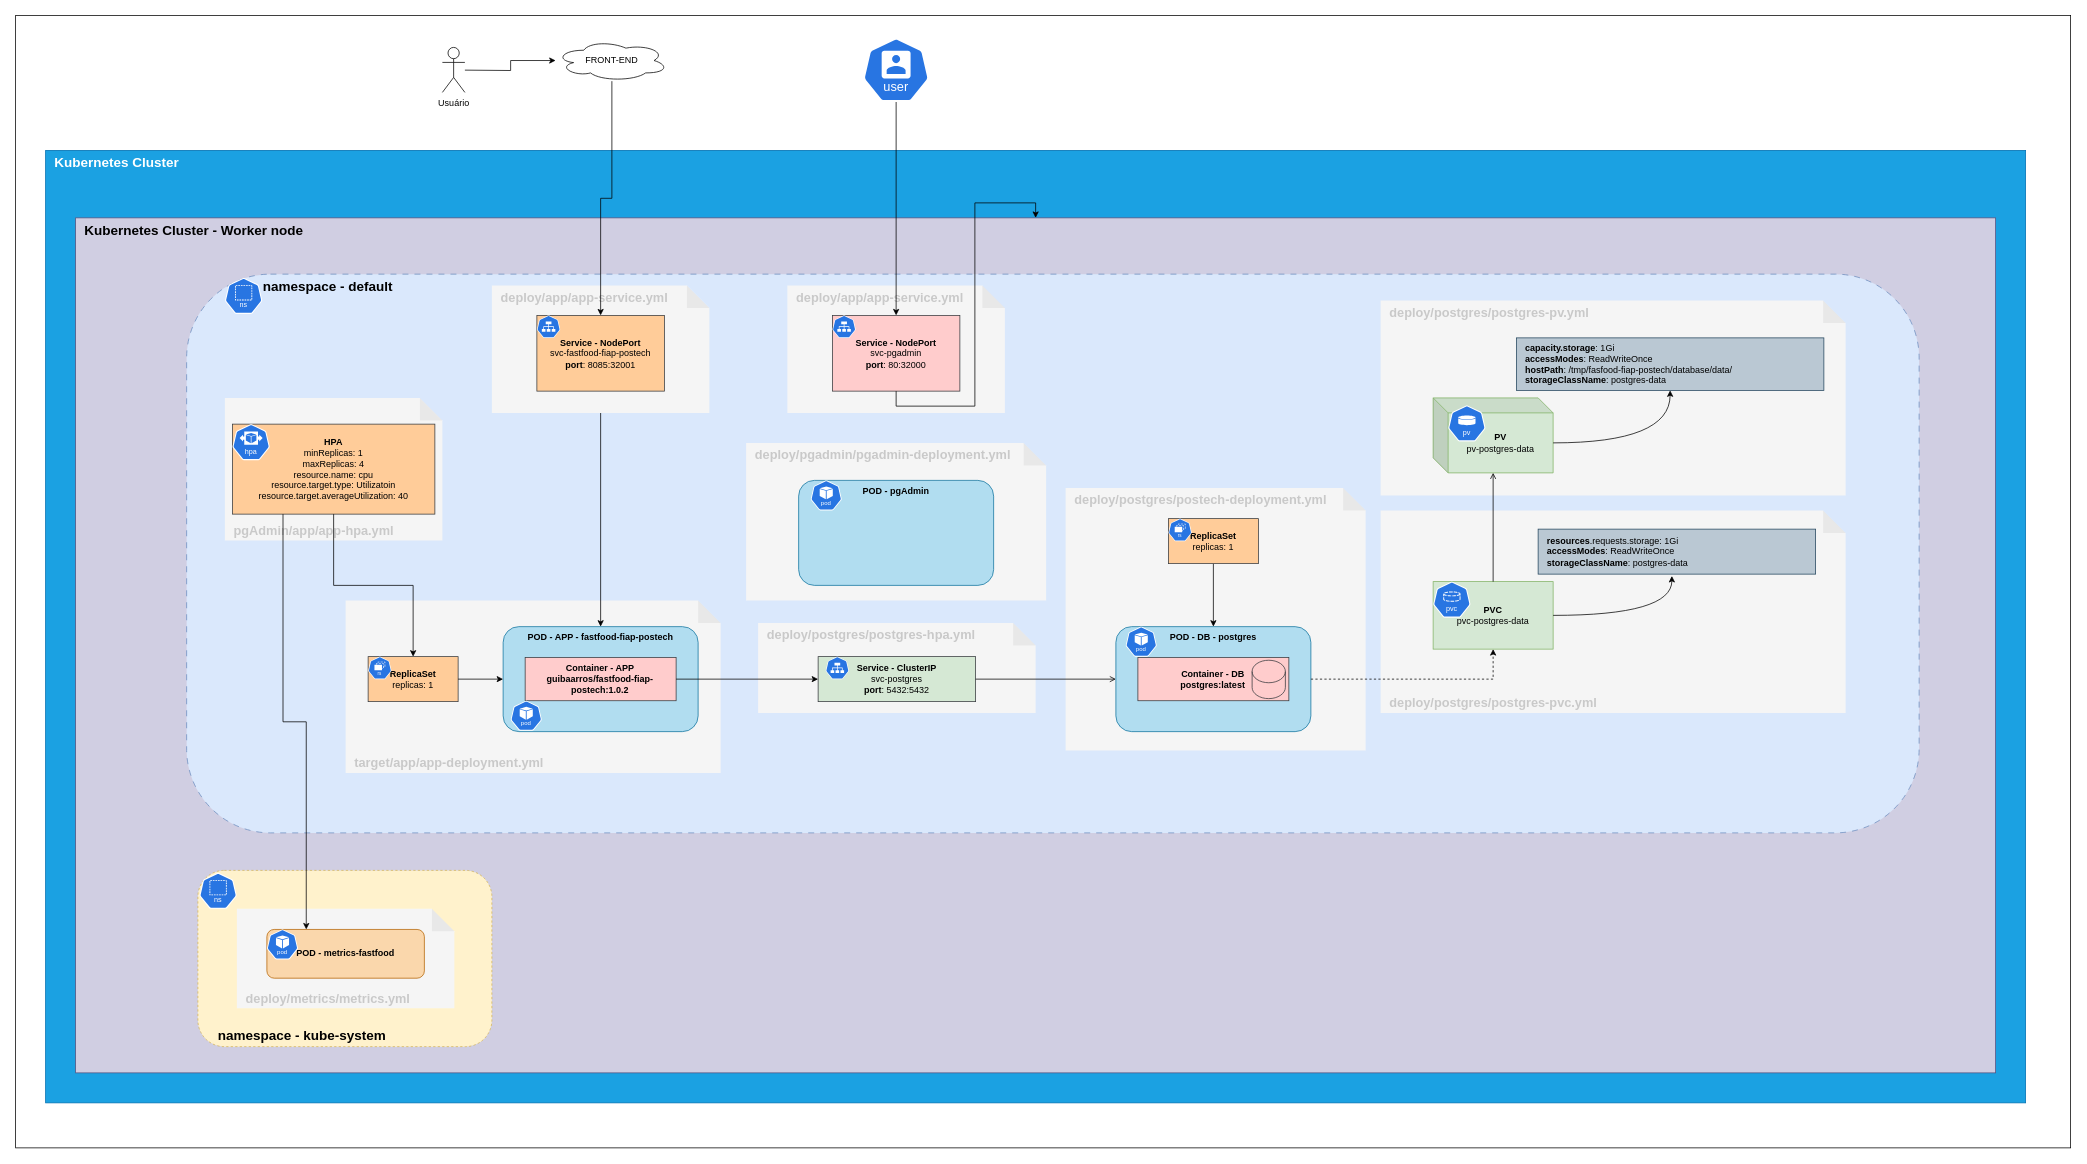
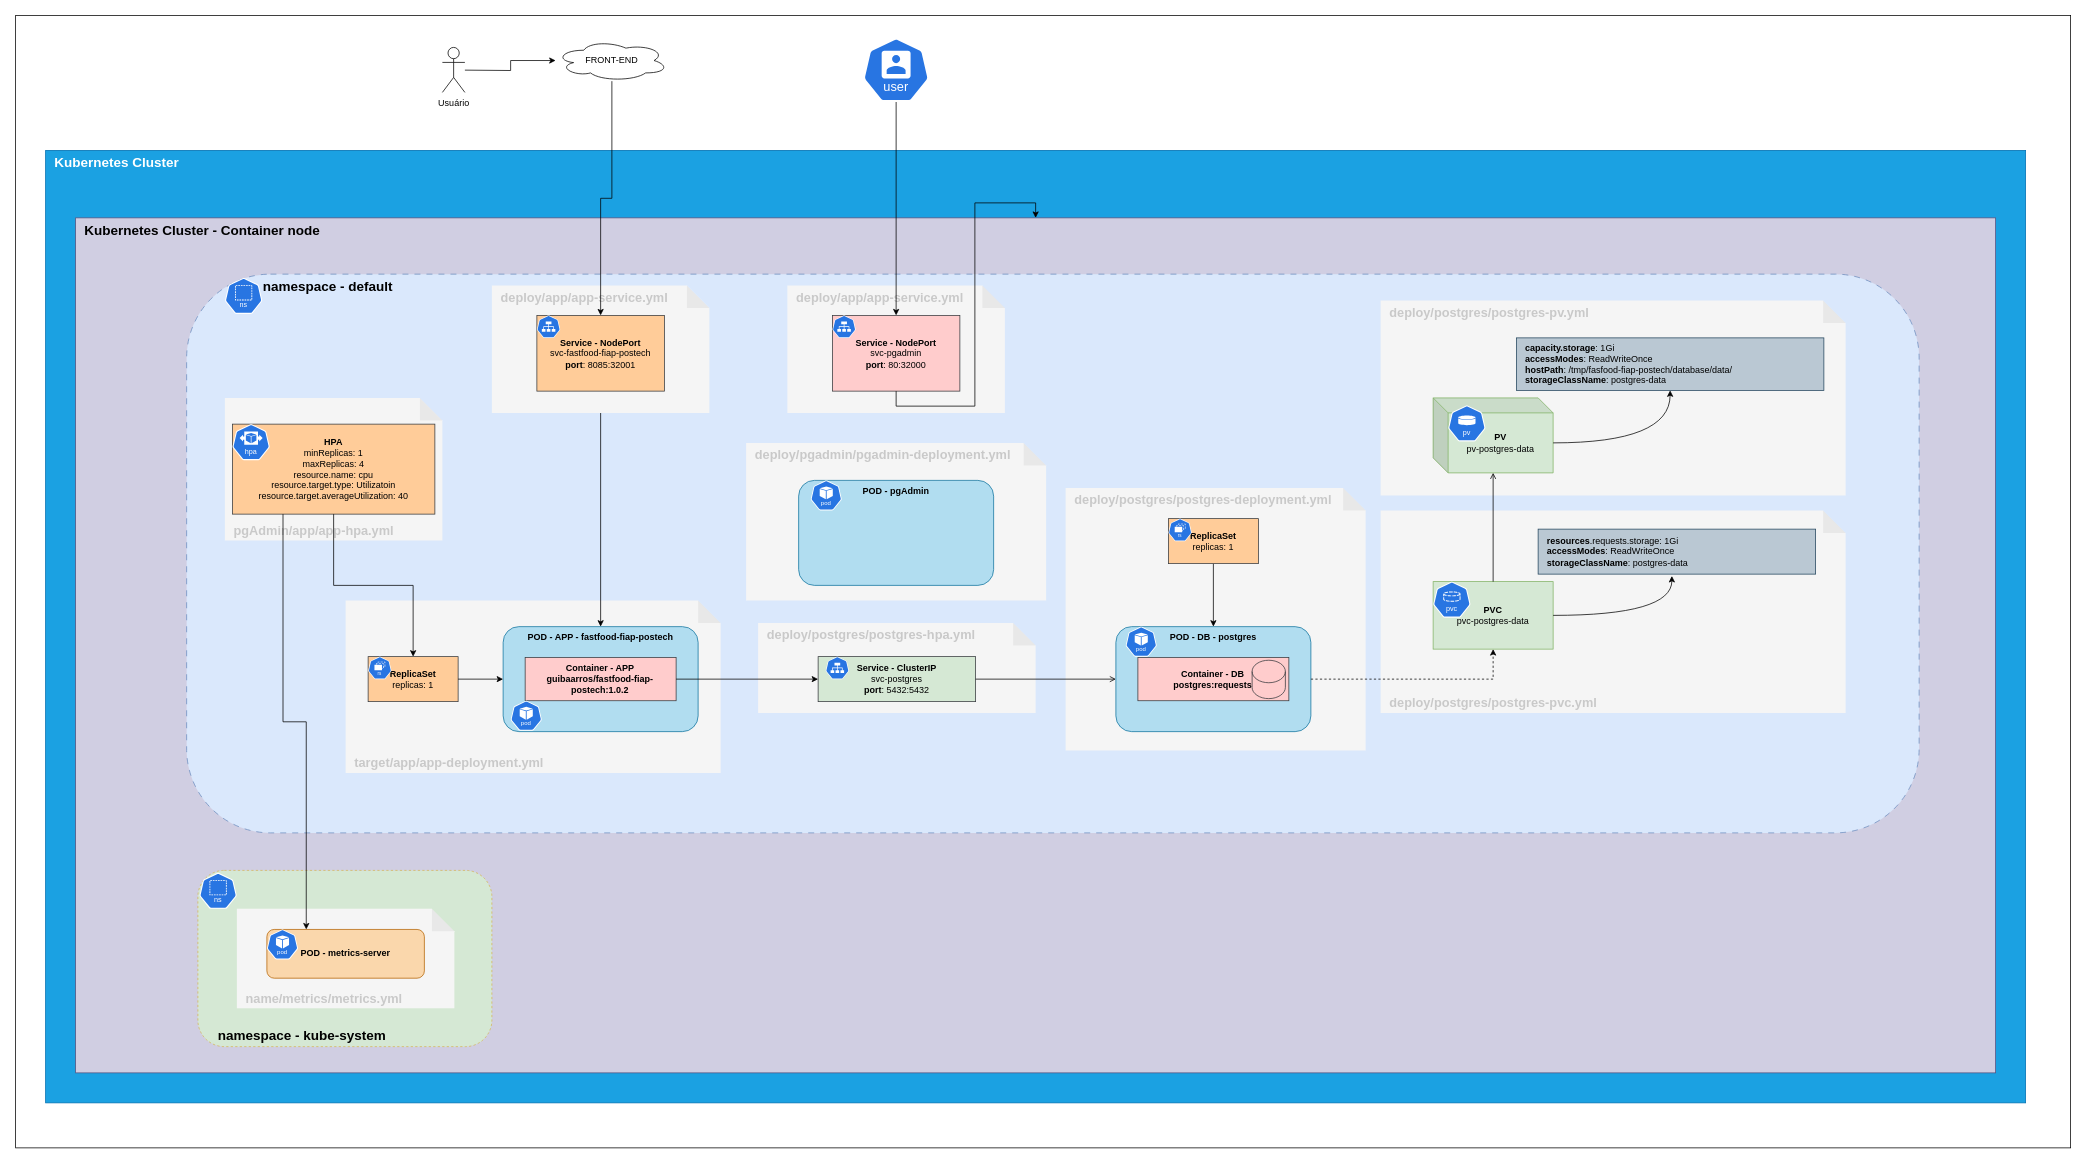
node "Kubernetes Cluster - Worker node": label "Kubernetes Cluster - Worker node" -> "Kubernetes Cluster - Container node"
node "deploy/postgres/postech-deployment.yml": label "deploy/postgres/postech-deployment.yml" -> "deploy/postgres/postgres-deployment.yml"
node "Container - DB postgres:latest": label "Container - DB postgres:latest" -> "Container - DB postgres:requests"
node "POD - metrics-fastfood": label "POD - metrics-fastfood" -> "POD - metrics-server"
node "deploy/metrics/metrics.yml": label "deploy/metrics/metrics.yml" -> "name/metrics/metrics.yml"
node "namespace - kube-system": fillcolor #fff2cc -> #d5e8d4
